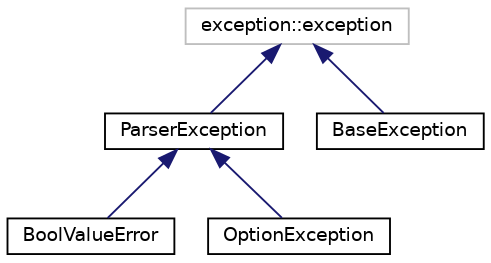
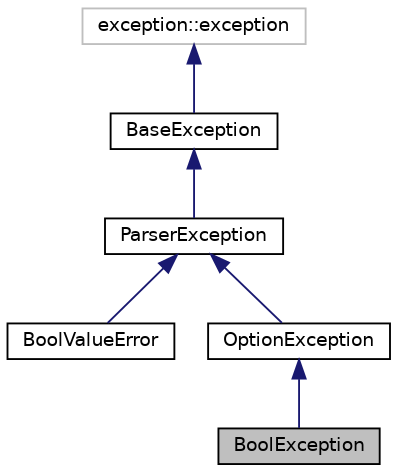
edge "ParserException" -> "exception::exception": now "ParserException" -> "BaseException"
node "BoolException": added
